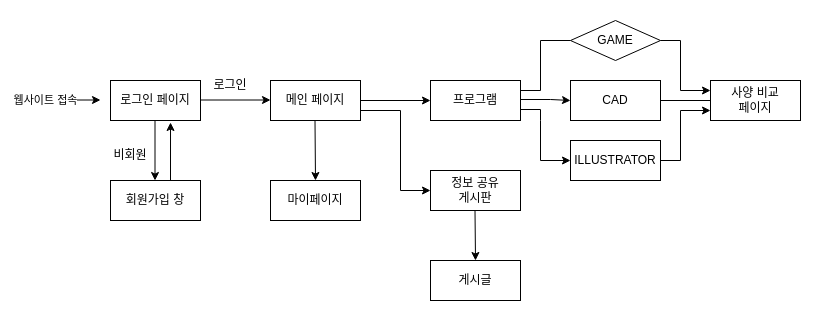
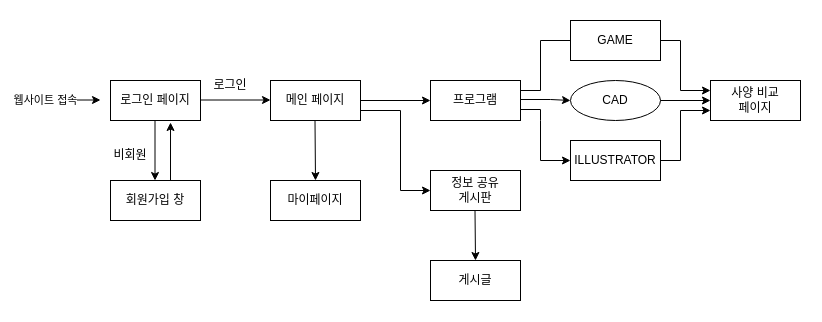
node "GAME": shape diamond -> rectangle
node "CAD": shape rectangle -> ellipse
edge "CAD" -- "사양 비교 페이지": arrowhead none -> classic
